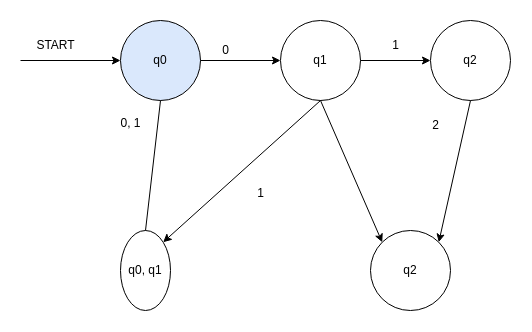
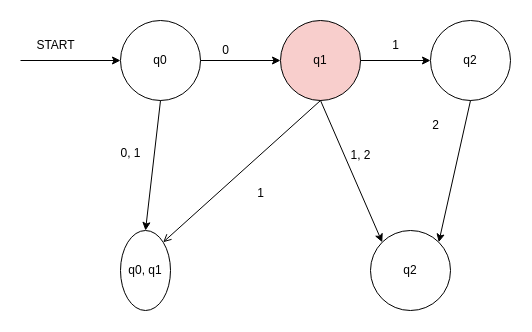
node "q0": fillcolor #dae8fc -> #ffffff
node "q1": fillcolor #ffffff -> #f8cecc
node "0, 1": moved (131, 124) -> (131, 154)
node "1, 2": added
edge "q0" -- "q0, q1": arrowhead none -> classic
edge "q1" -> "q0, q1": arrowhead classic -> open
